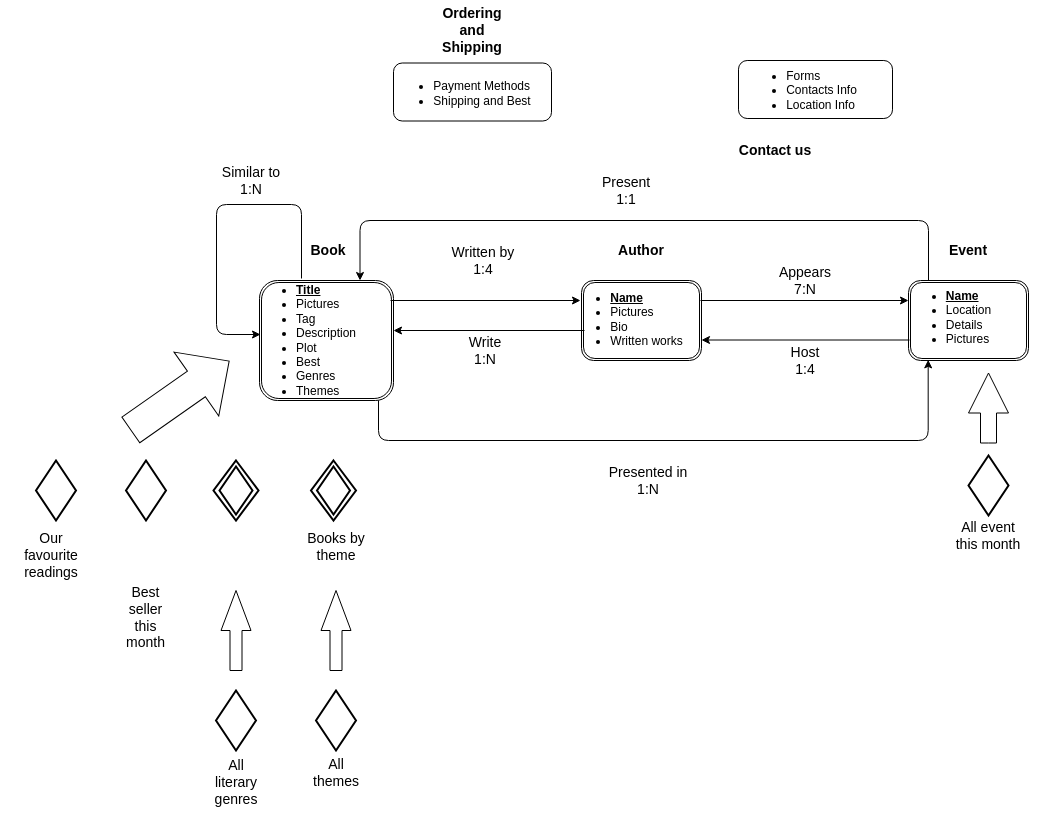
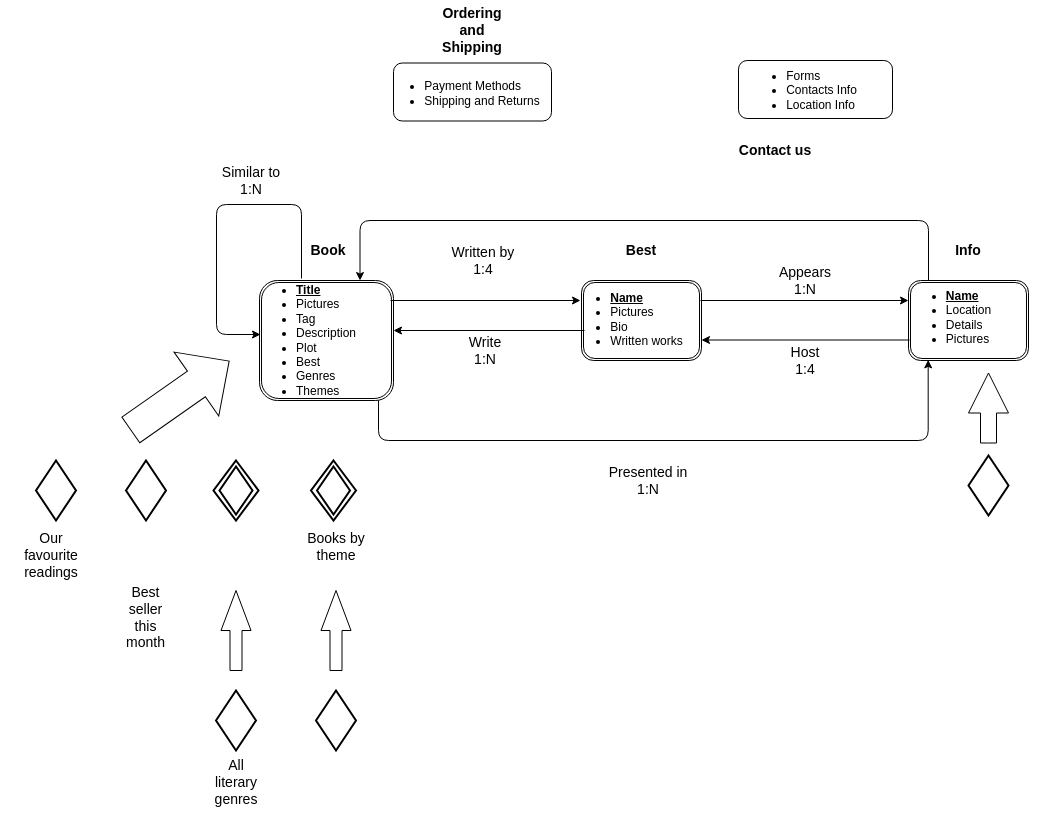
node "Payment Methods Shipping and Best": label "Payment Methods Shipping and Best" -> "Payment Methods Shipping and Returns"
node "Present1:1": removed
node "Author": label "Author" -> "Best"
node "Event": label "Event" -> "Info"
node "Appears7:N": label "Appears7:N" -> "Appears1:N"
node "All event this month": removed
node "All themes": removed
